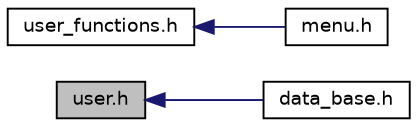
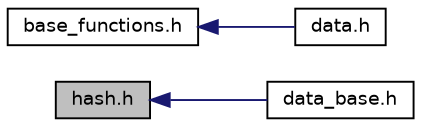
node "user_functions.h": label "user_functions.h" -> "base_functions.h"
node "menu.h": label "menu.h" -> "data.h"
node "user.h": label "user.h" -> "hash.h"
